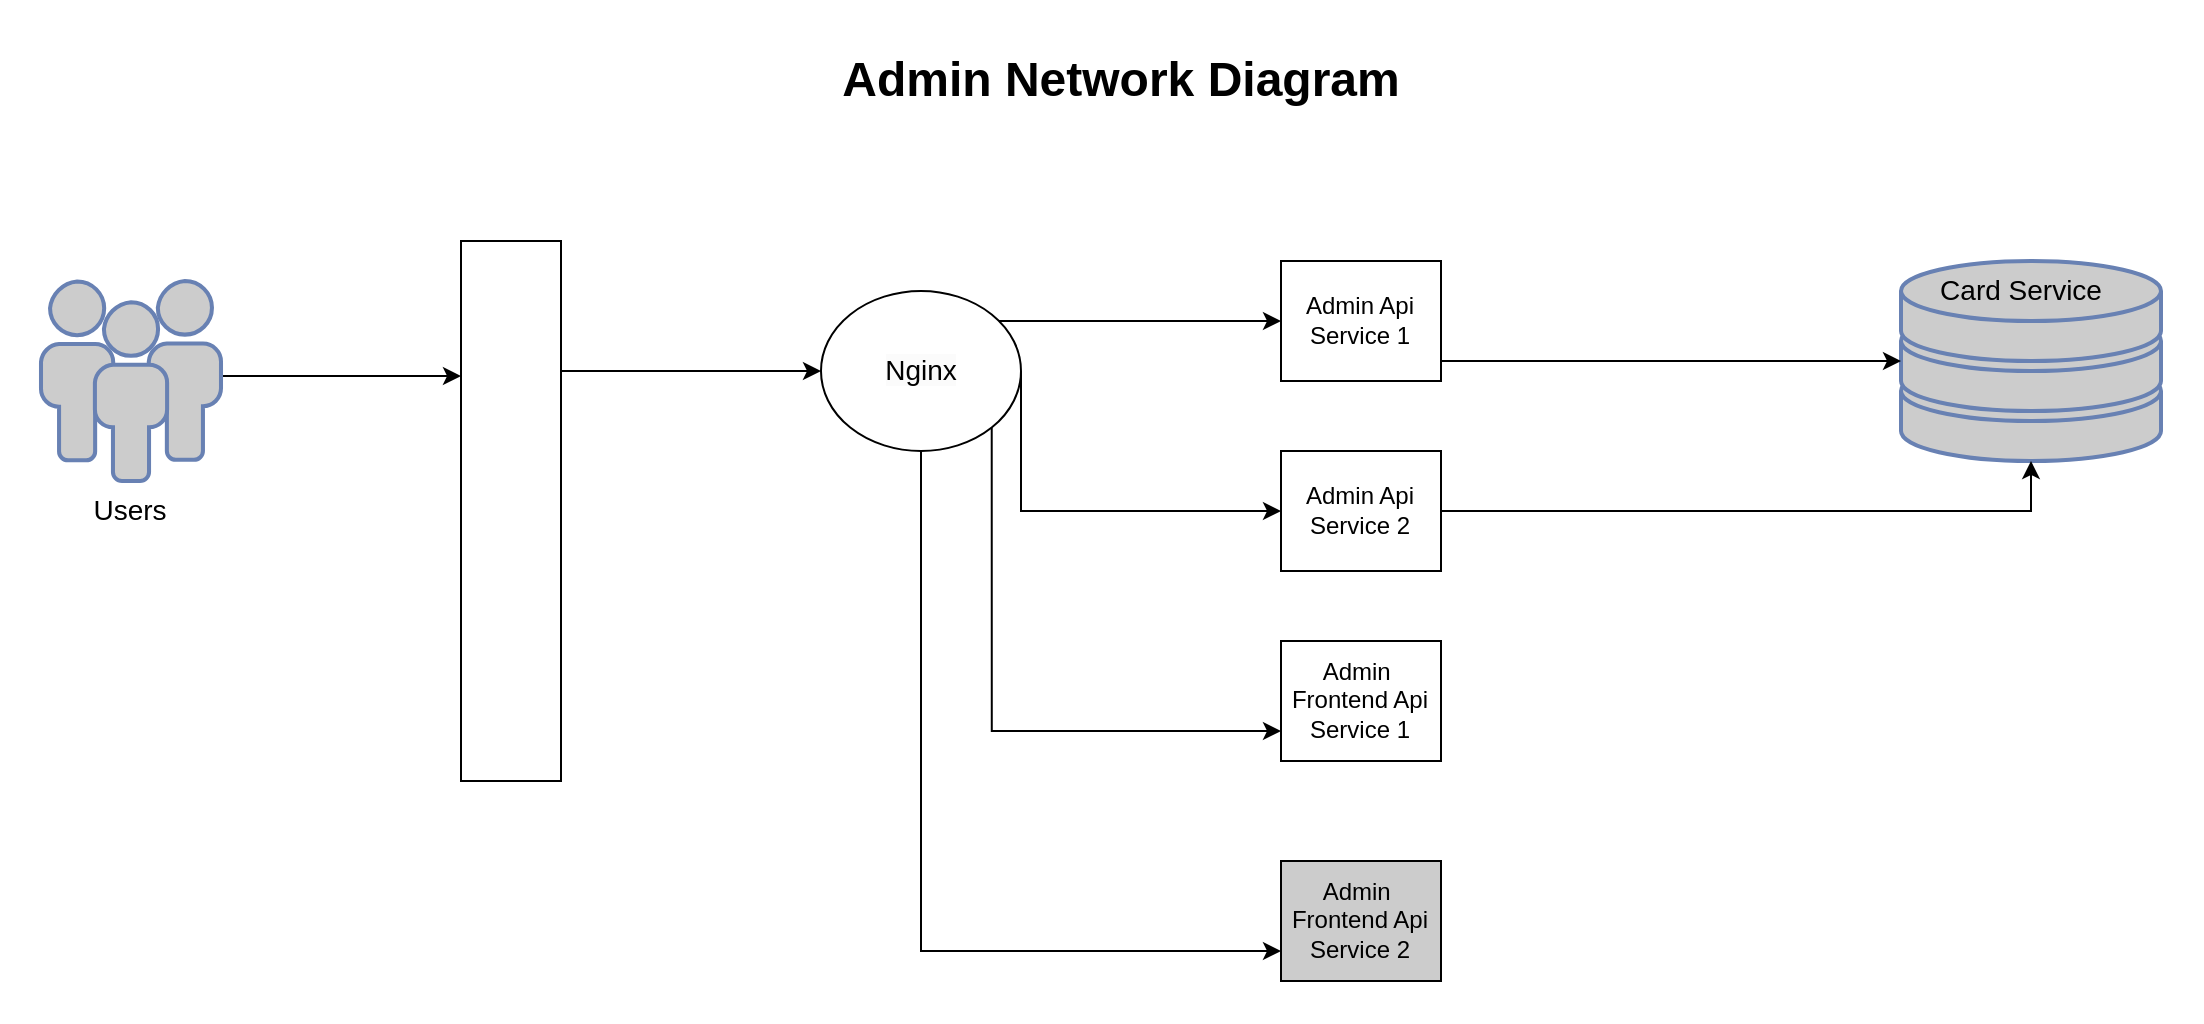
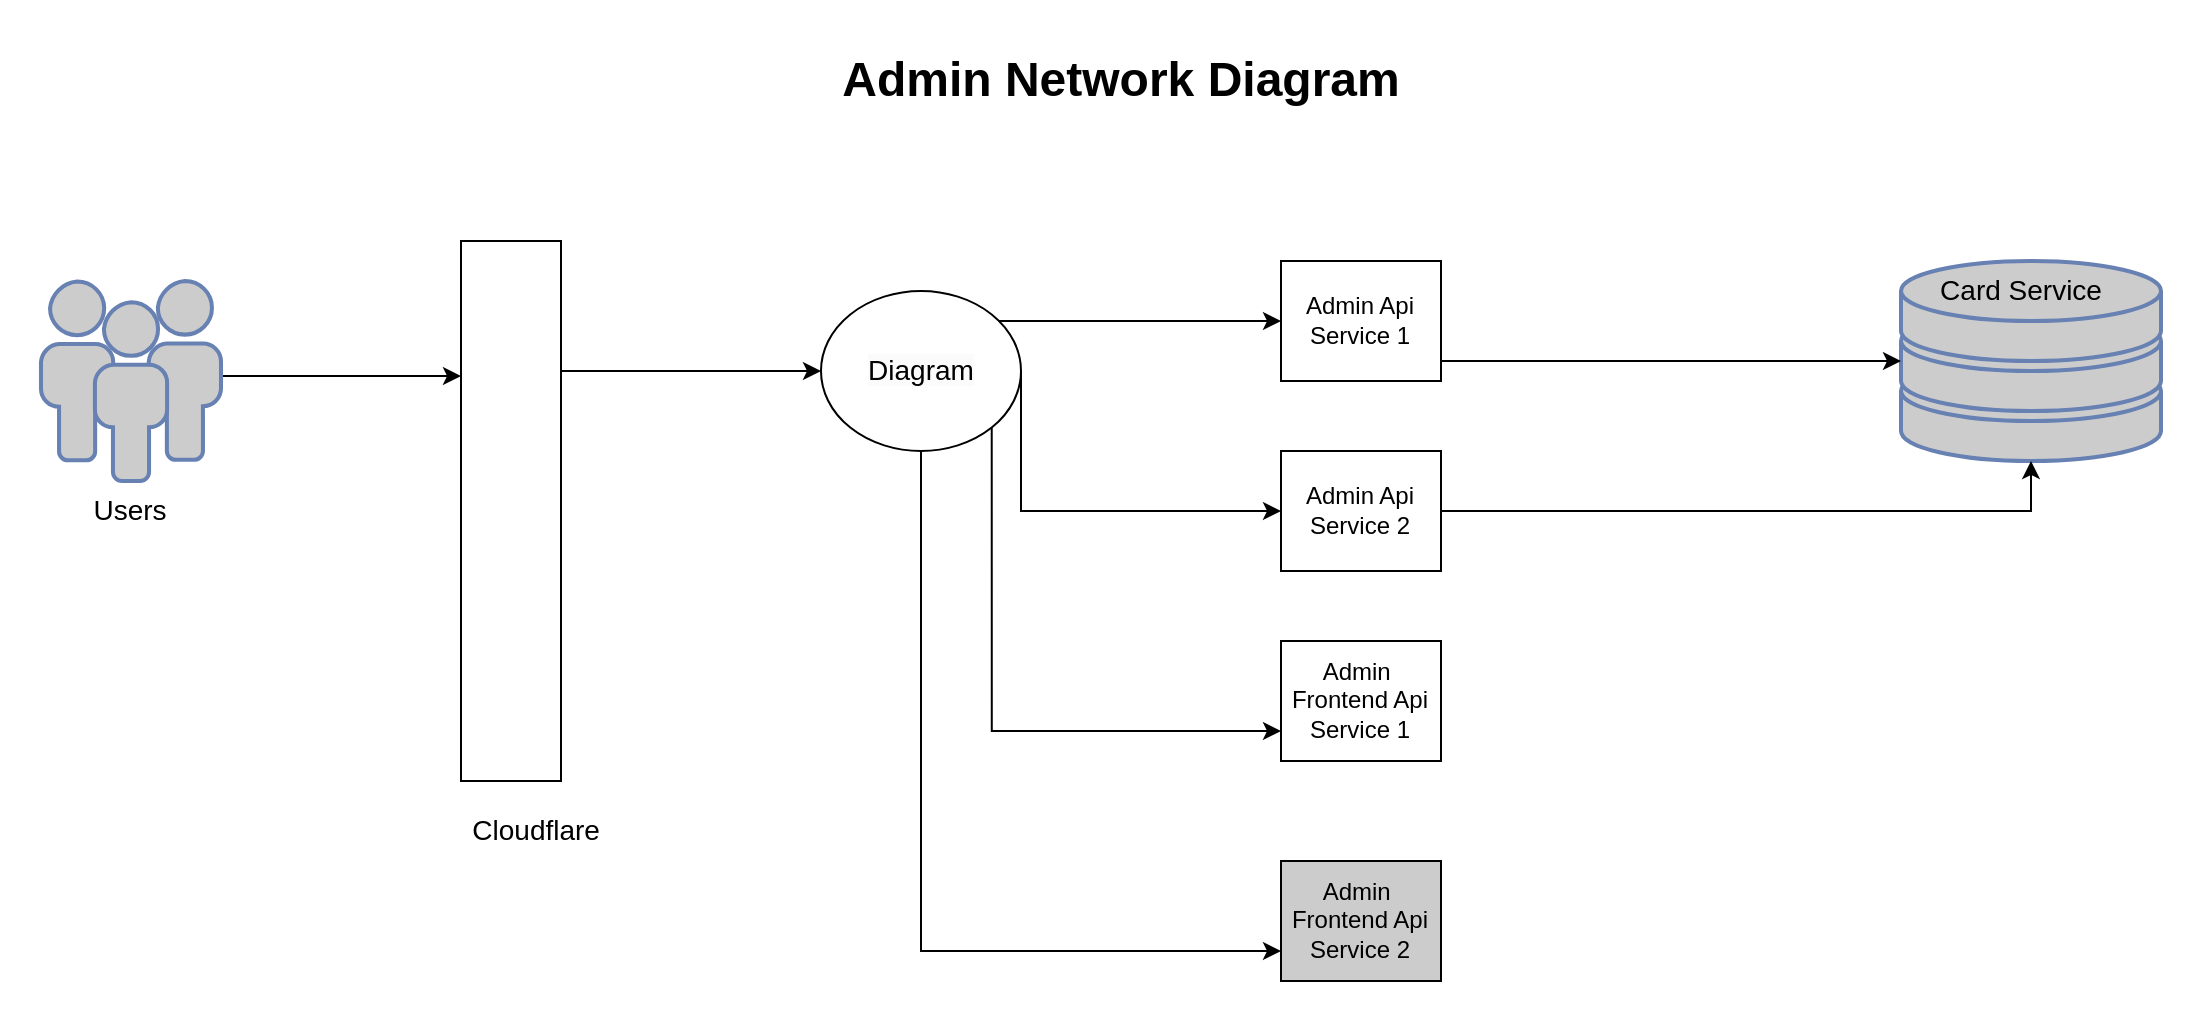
node "Nginx": label "Nginx" -> "Diagram"
node "Cloudflare": added
